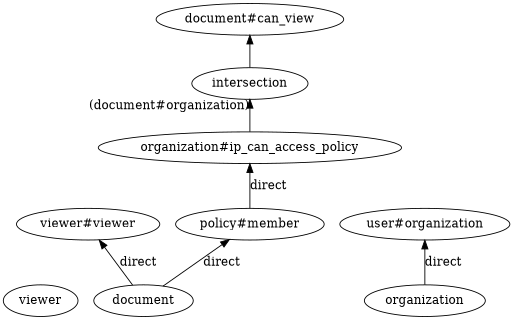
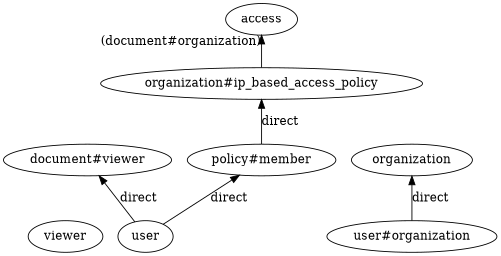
node "document#can_view": removed
node "intersection": label "intersection" -> "access"
node "organization#ip_can_access_policy": label "organization#ip_can_access_policy" -> "organization#ip_based_access_policy"
node "viewer#viewer": label "viewer#viewer" -> "document#viewer"
edge "organization" -> "user#organization": reversed
node "document": label "document" -> "user"
